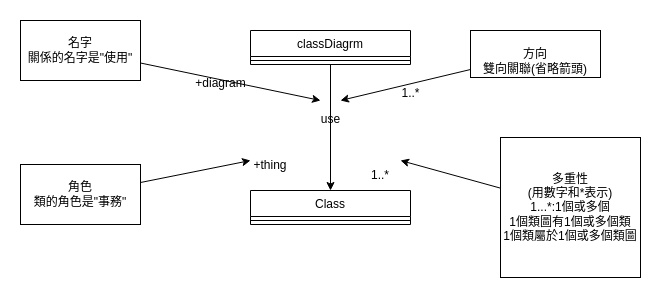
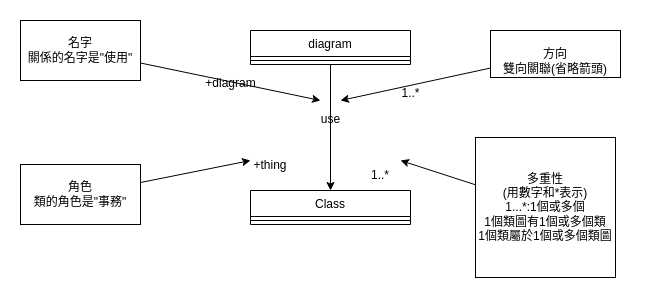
node "classDiagrm": label "classDiagrm" -> "diagram"
node "方向 雙向關聯(省略箭頭)": moved (536, 54) -> (556, 54)
node "+diagram": moved (221, 84) -> (231, 84)
node "多重性 (用數字和*表示) 1...*:1個或多個 1個類圖有1個或多個類 1個類屬於1個或多個類圖": moved (571, 208) -> (546, 208)
